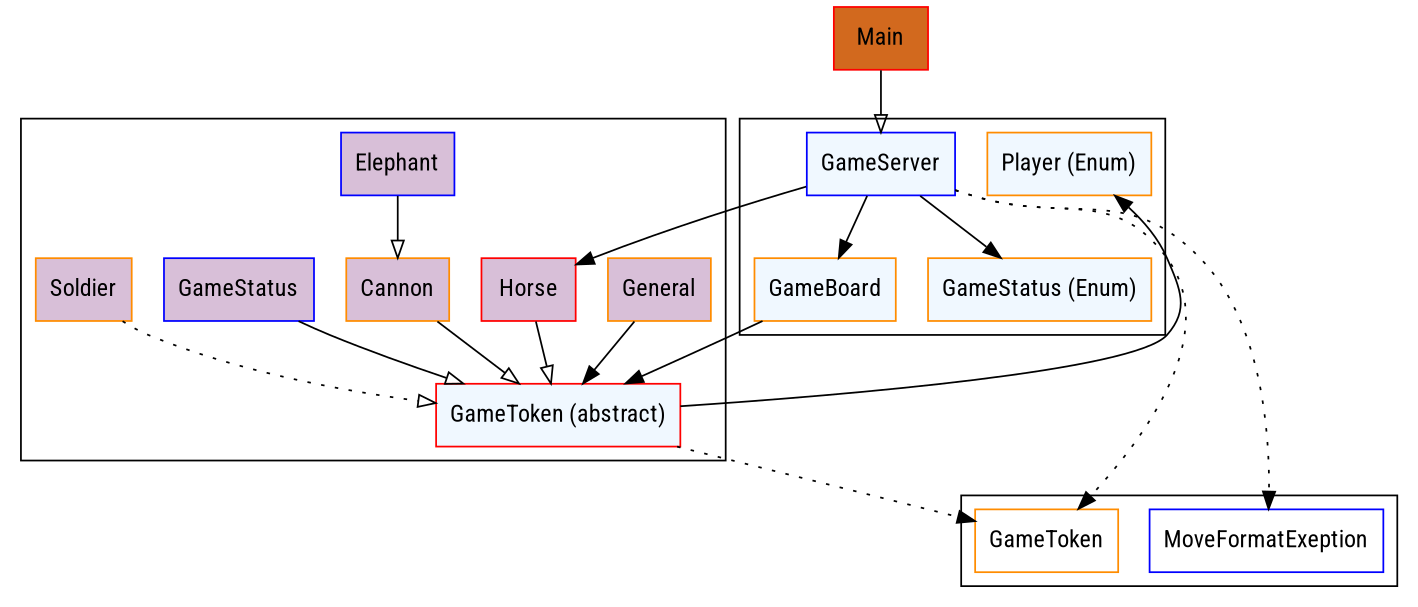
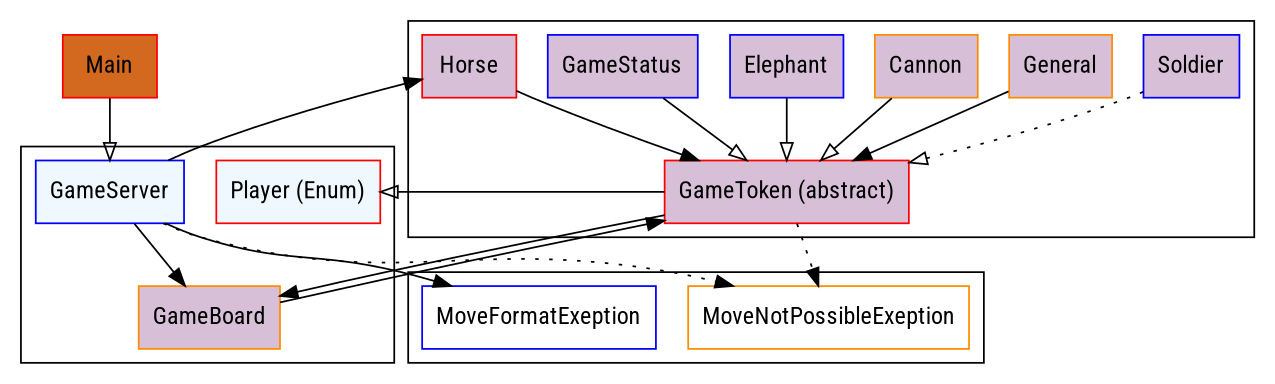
node "Player (Enum)": color darkorange -> red
edge "Elephant" -> "Cannon": now "Elephant" -> "GameToken (abstract)"
edge "GameToken (abstract)" -> "GameBoard": added
edge "GameServer" -> "MoveFormatExeption": style dotted -> solid
node "Soldier": color darkorange -> blue
node "GameBoard": fillcolor aliceblue -> thistle
node "GameStatus (Enum)": removed
edge "Horse" -> "GameToken (abstract)": arrowhead empty -> normal
edge "GameToken (abstract)" -> "Player (Enum)": arrowhead normal -> empty
node "GameToken (abstract)": fillcolor aliceblue -> thistle
node "GameToken": label "GameToken" -> "MoveNotPossibleExeption"
